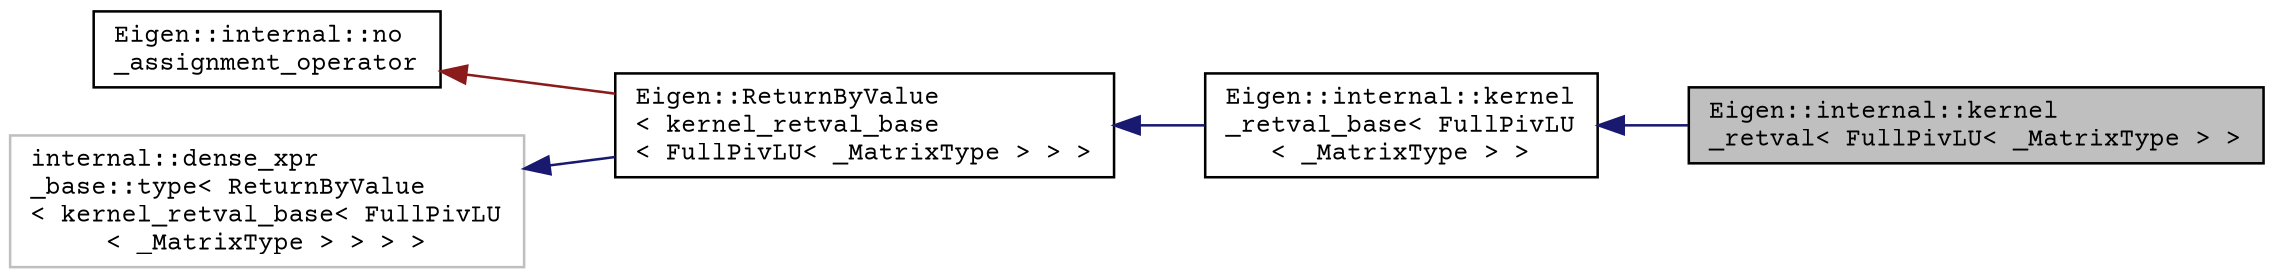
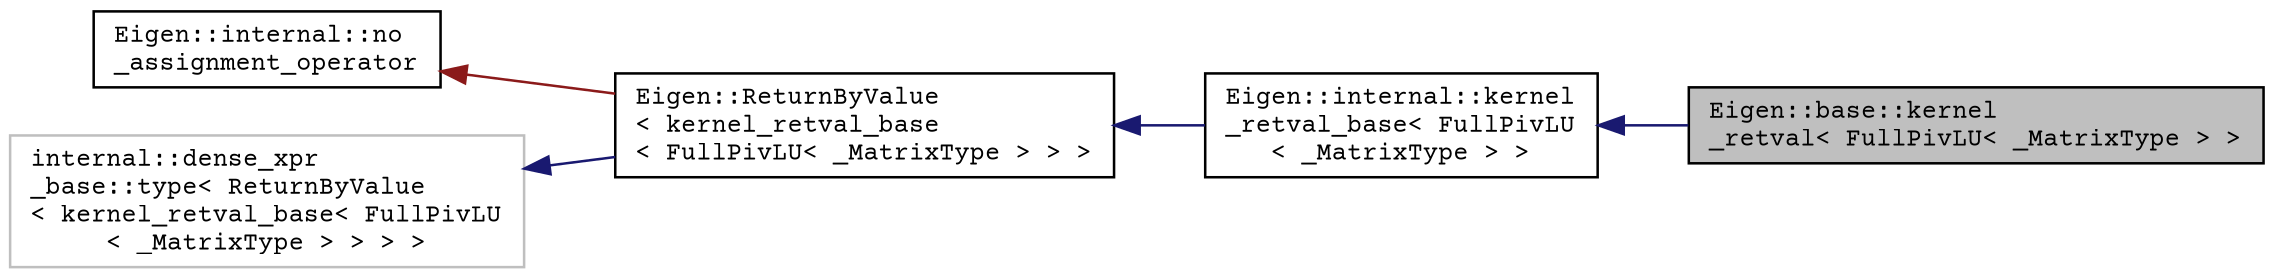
node "Eigen::internal::kernel _retval< FullPivLU< _MatrixType > >": label "Eigen::internal::kernel _retval< FullPivLU< _MatrixType > >" -> "Eigen::base::kernel _retval< FullPivLU< _MatrixType > >"
